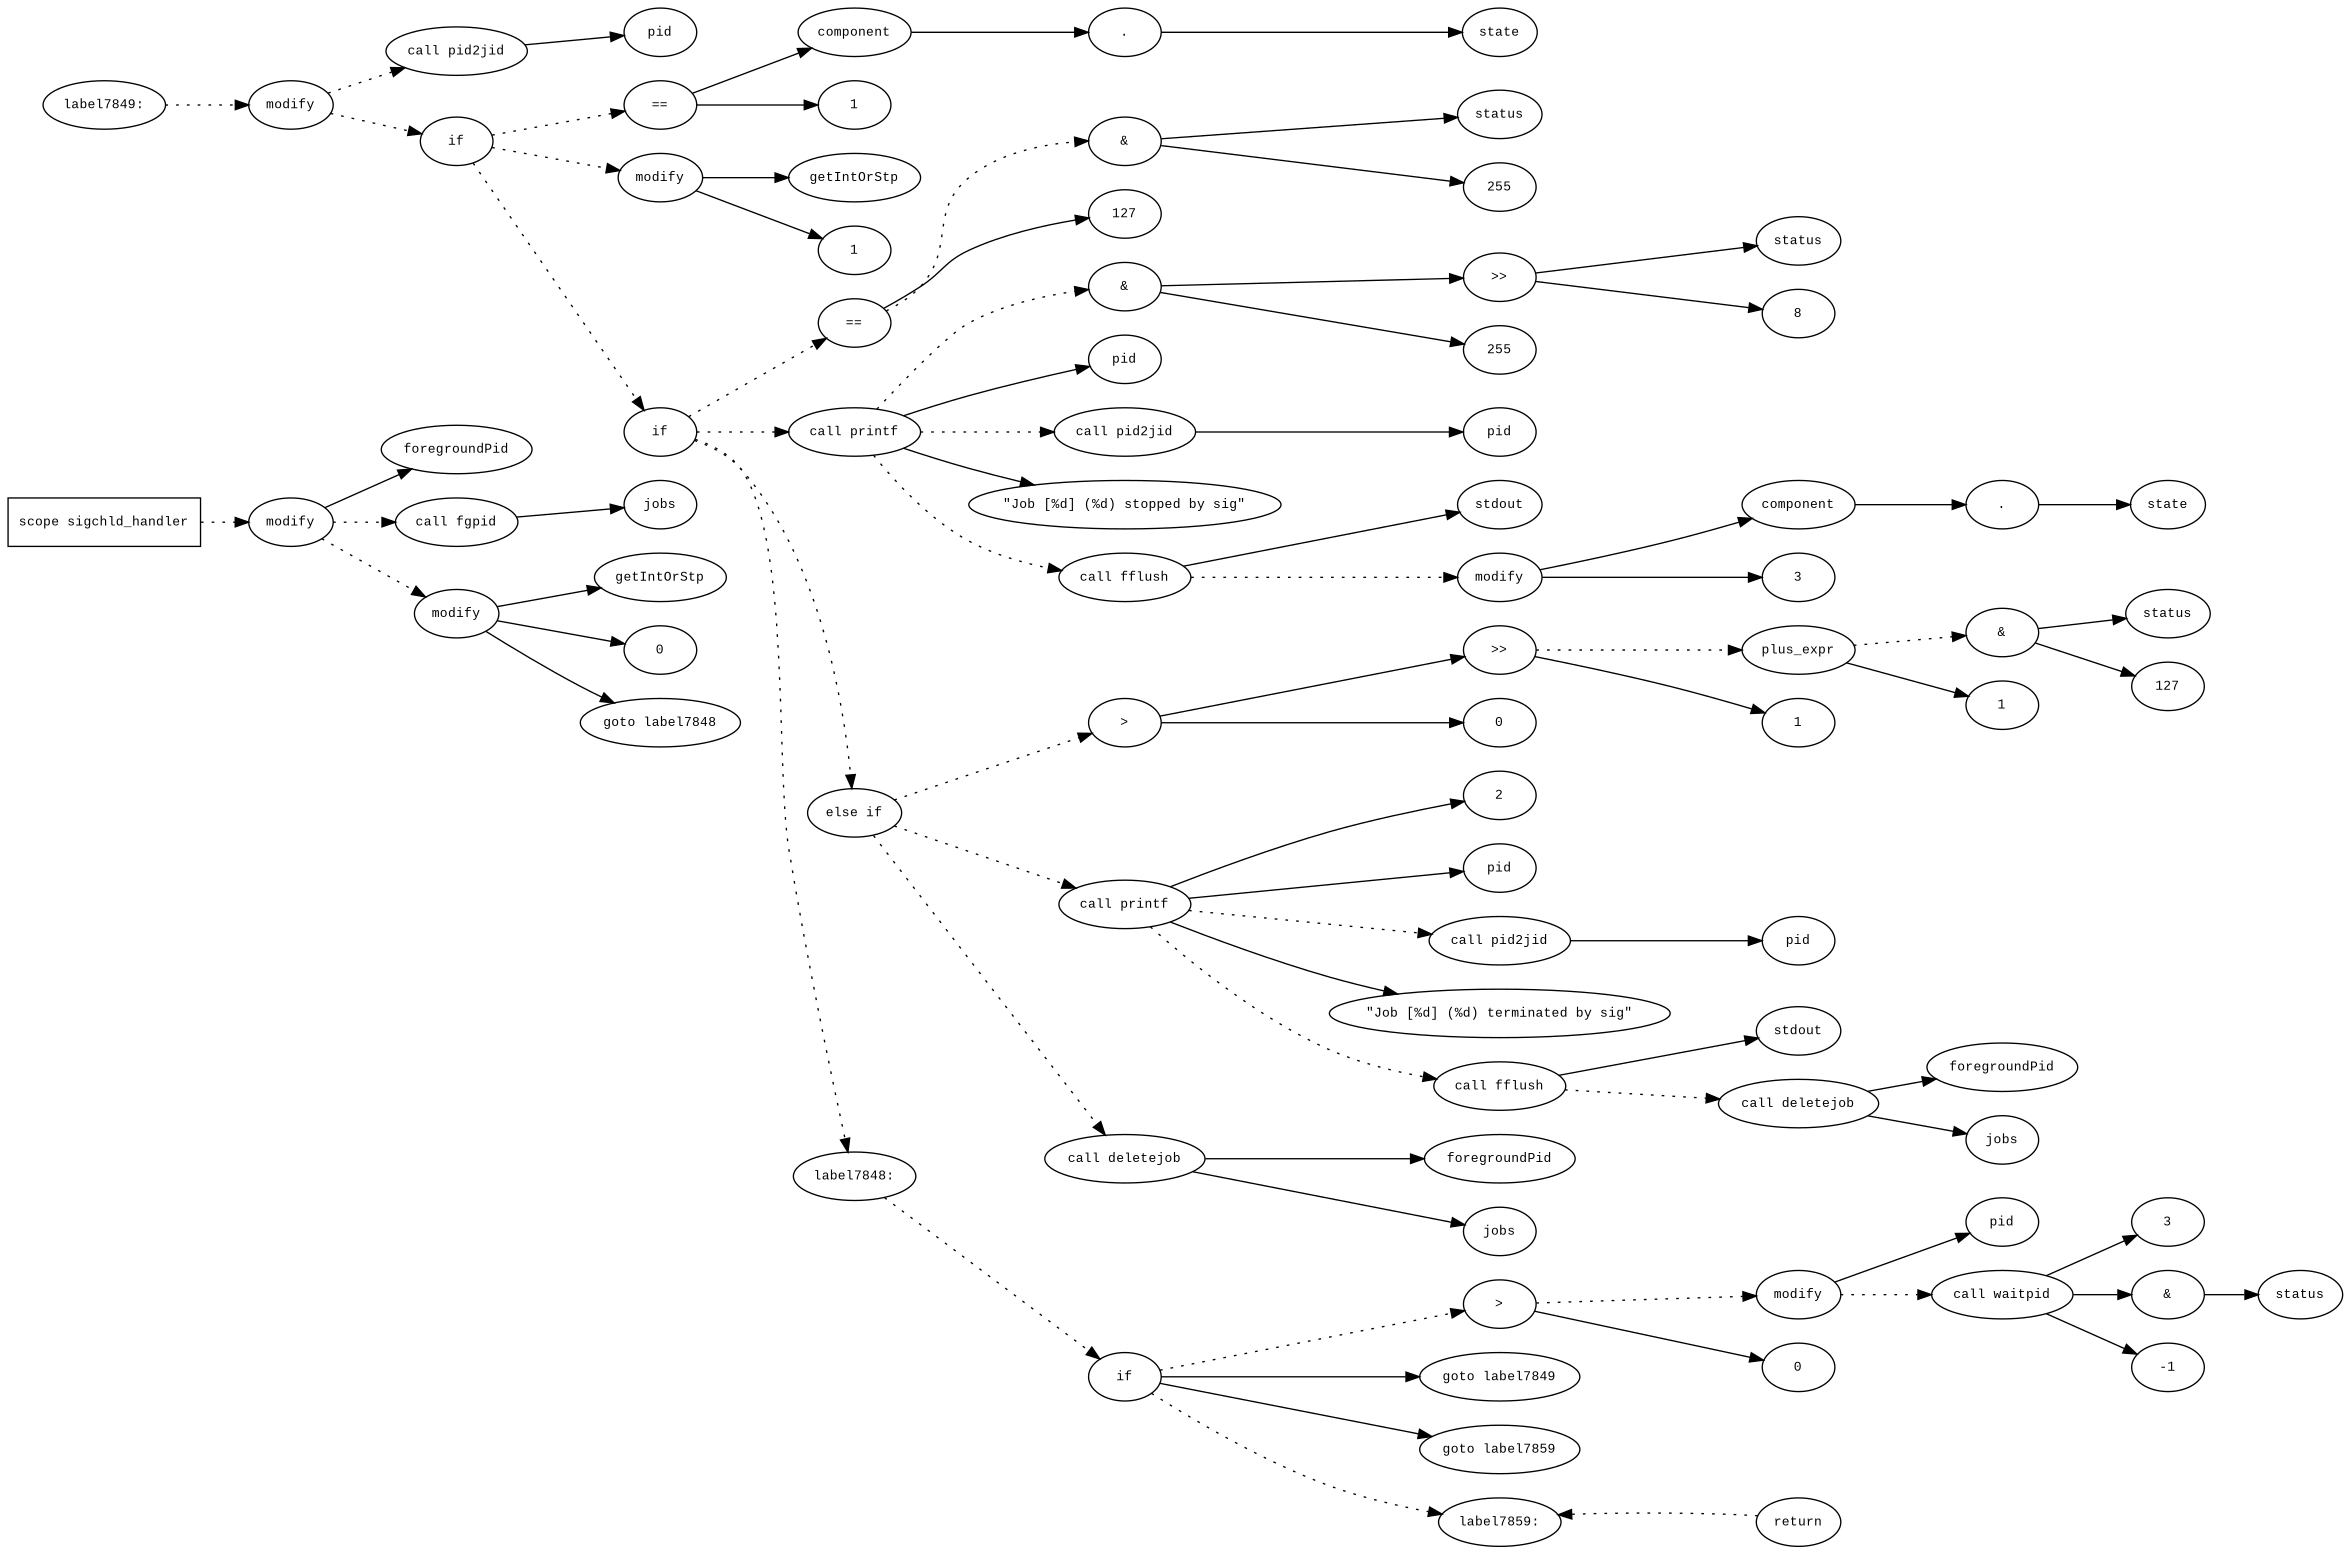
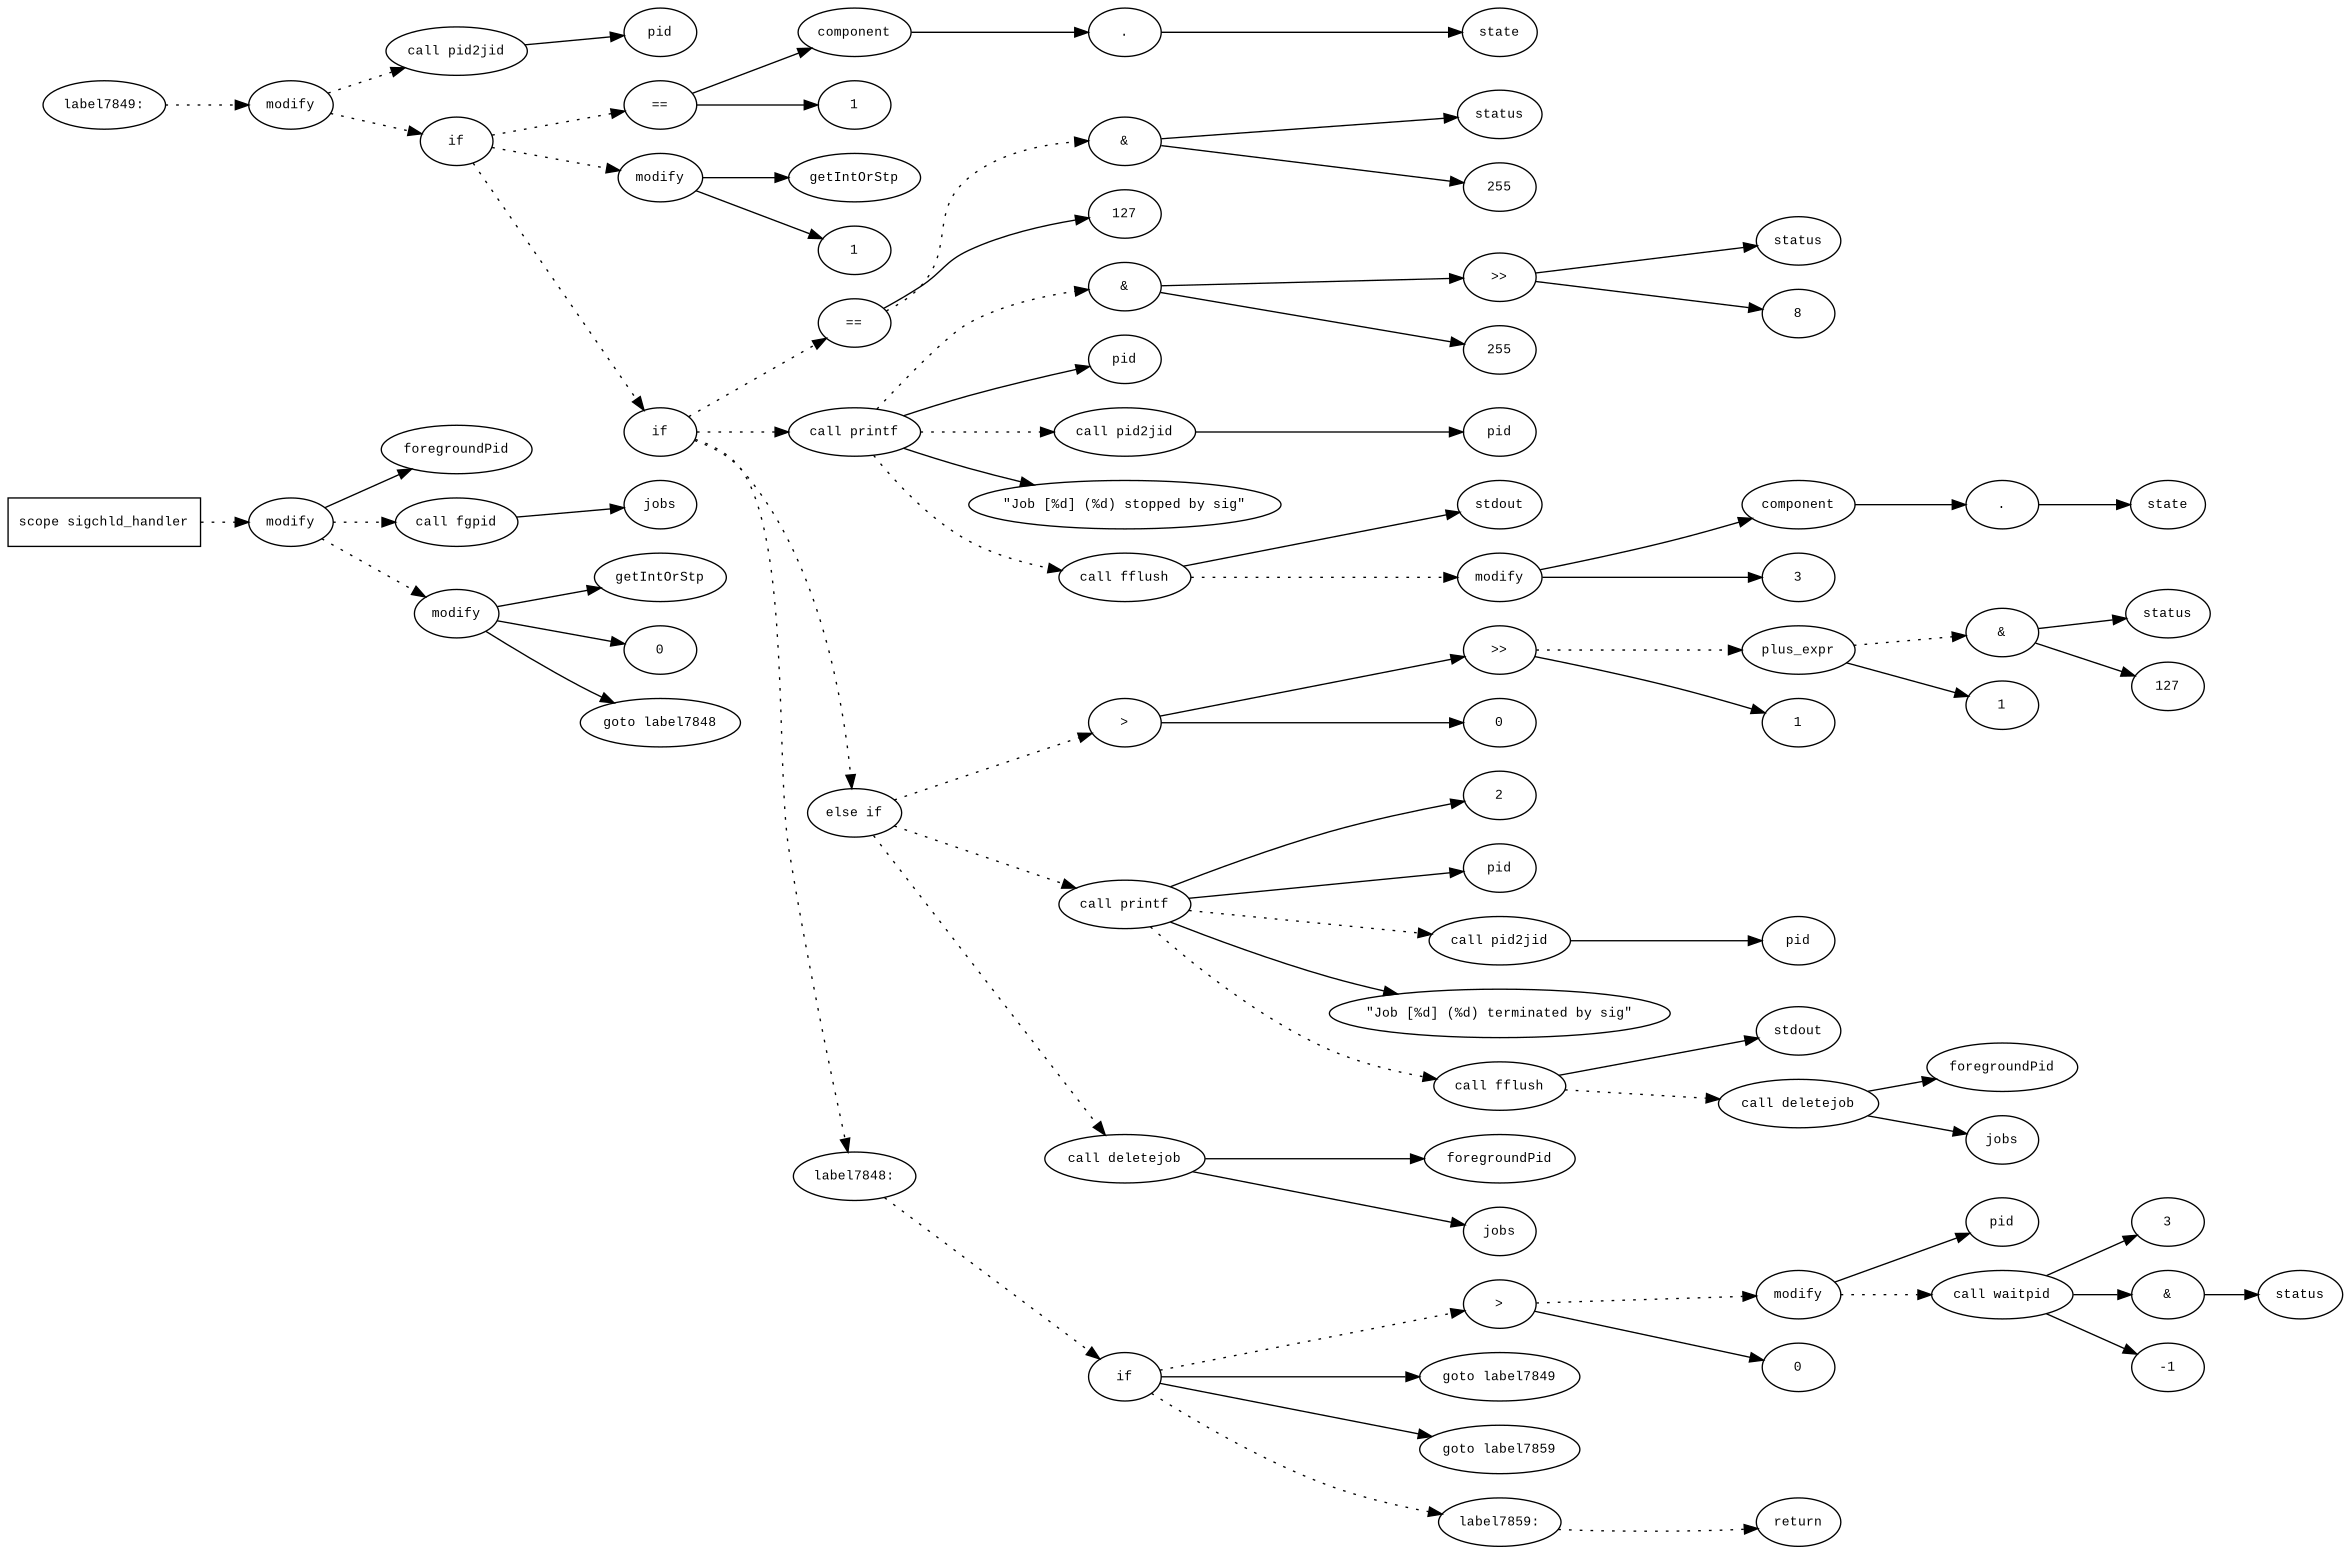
edge "return" -> "label7859:": reversed
